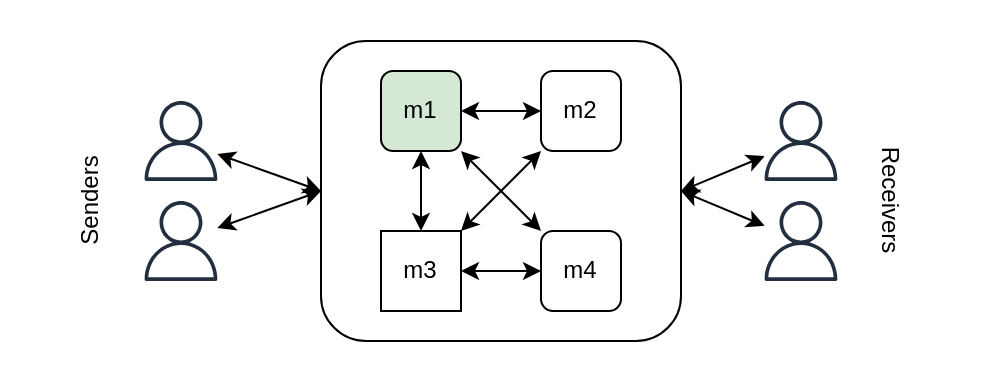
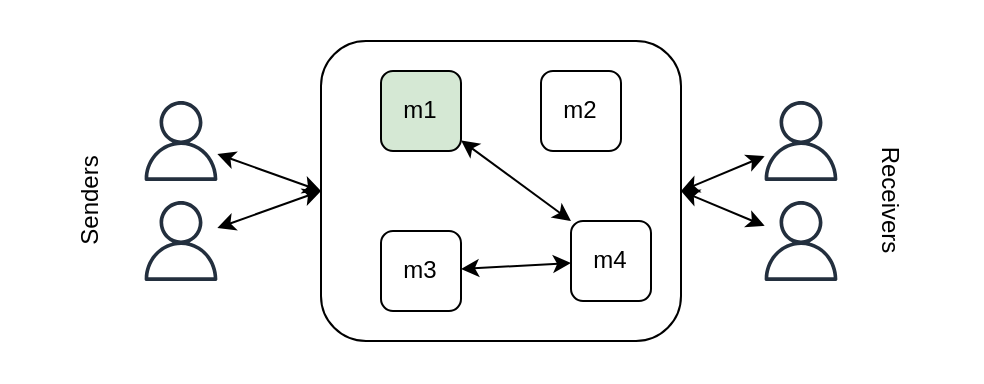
edge "m1" -- "m2": removed
edge "m1" -- "m3": removed
edge "m2" -- "m3": removed
node "m3": shape rectangle -> rounded rectangle
node "m4": moved (581, 271) -> (611, 261)
